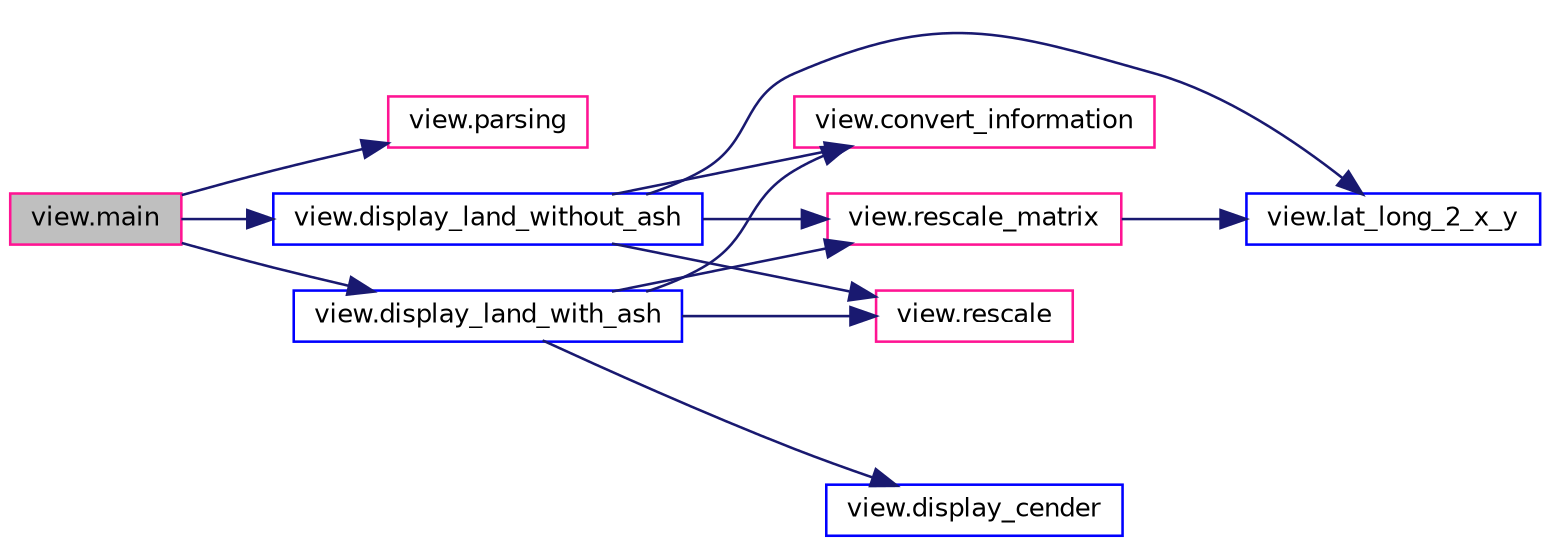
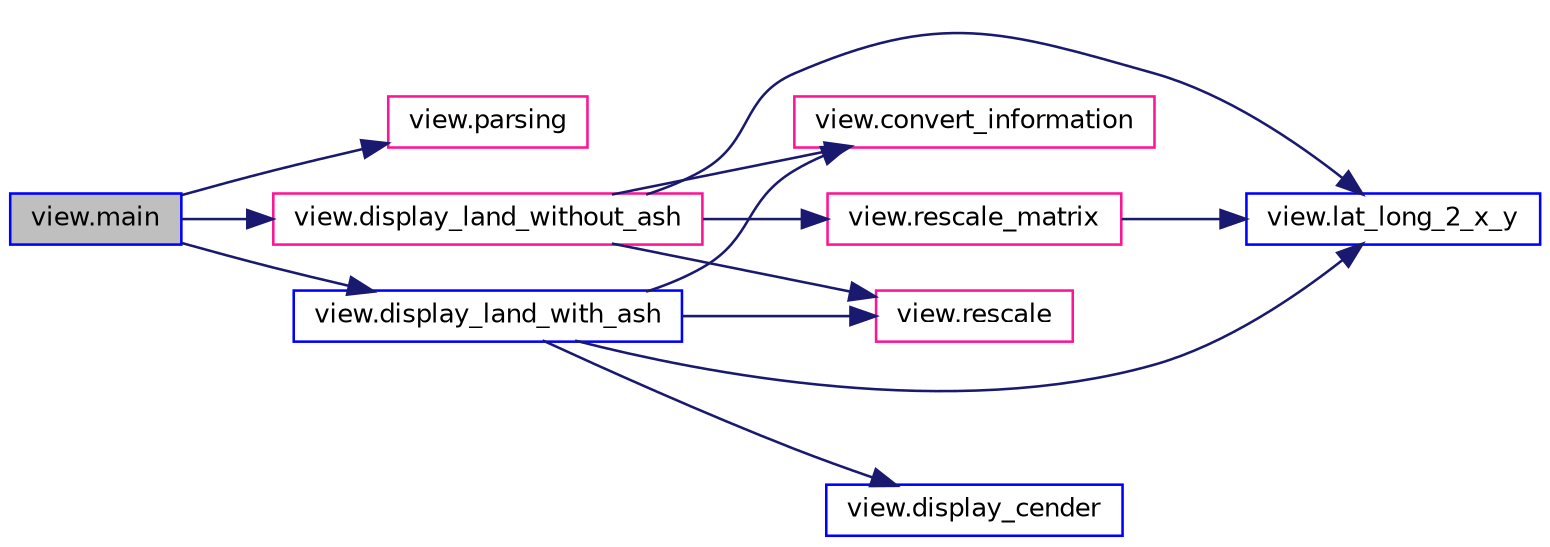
node "view.main": color deeppink -> blue
node "view.display_land_without_ash": color blue -> deeppink
edge "view.display_land_with_ash" -> "view.rescale_matrix": now "view.display_land_with_ash" -> "view.lat_long_2_x_y"
